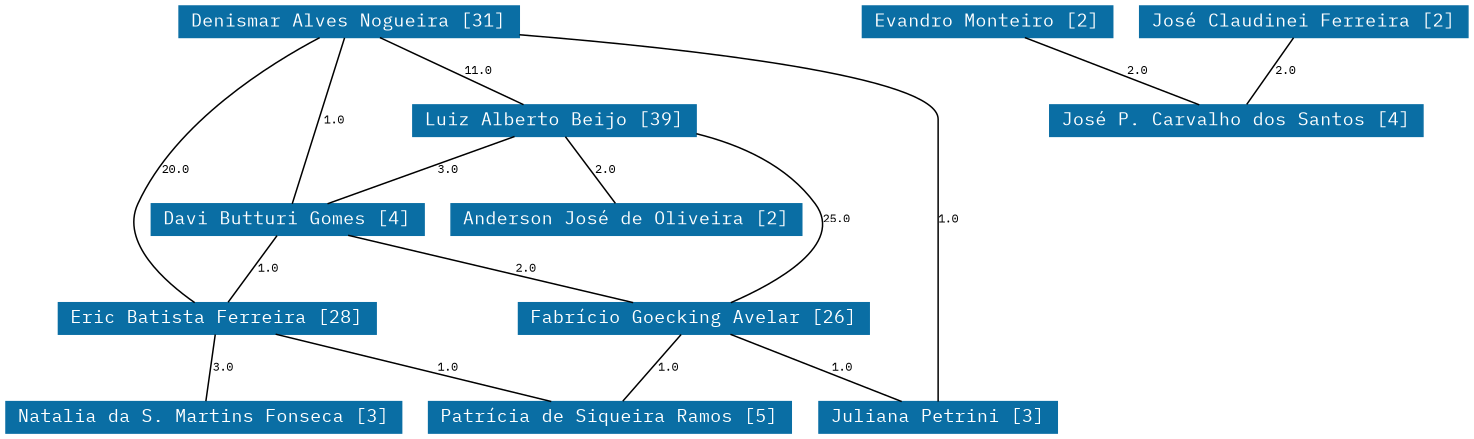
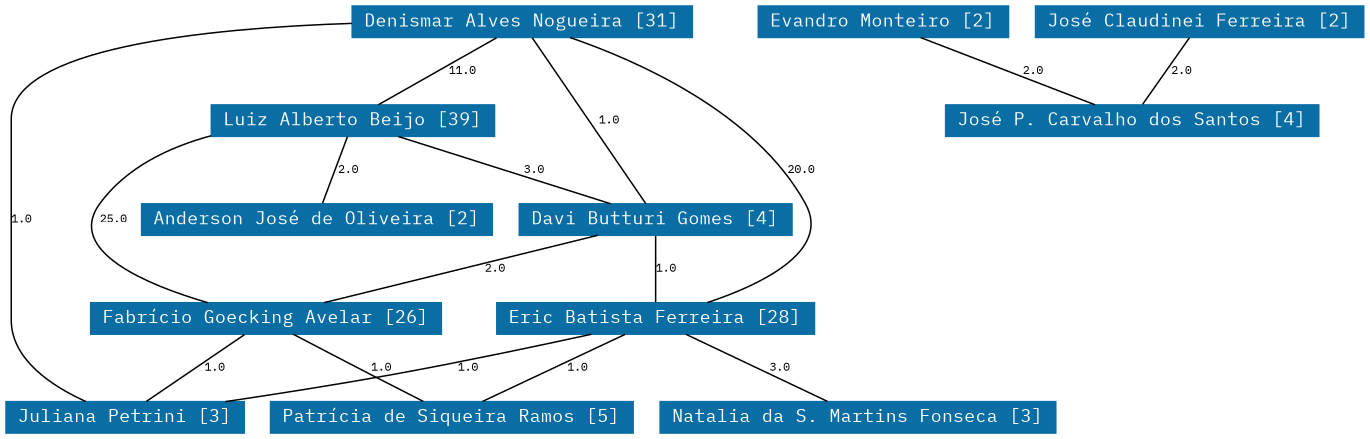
edge "Eric Batista Ferreira [28]" -- "Juliana Petrini [3]": added, label "1.0"
